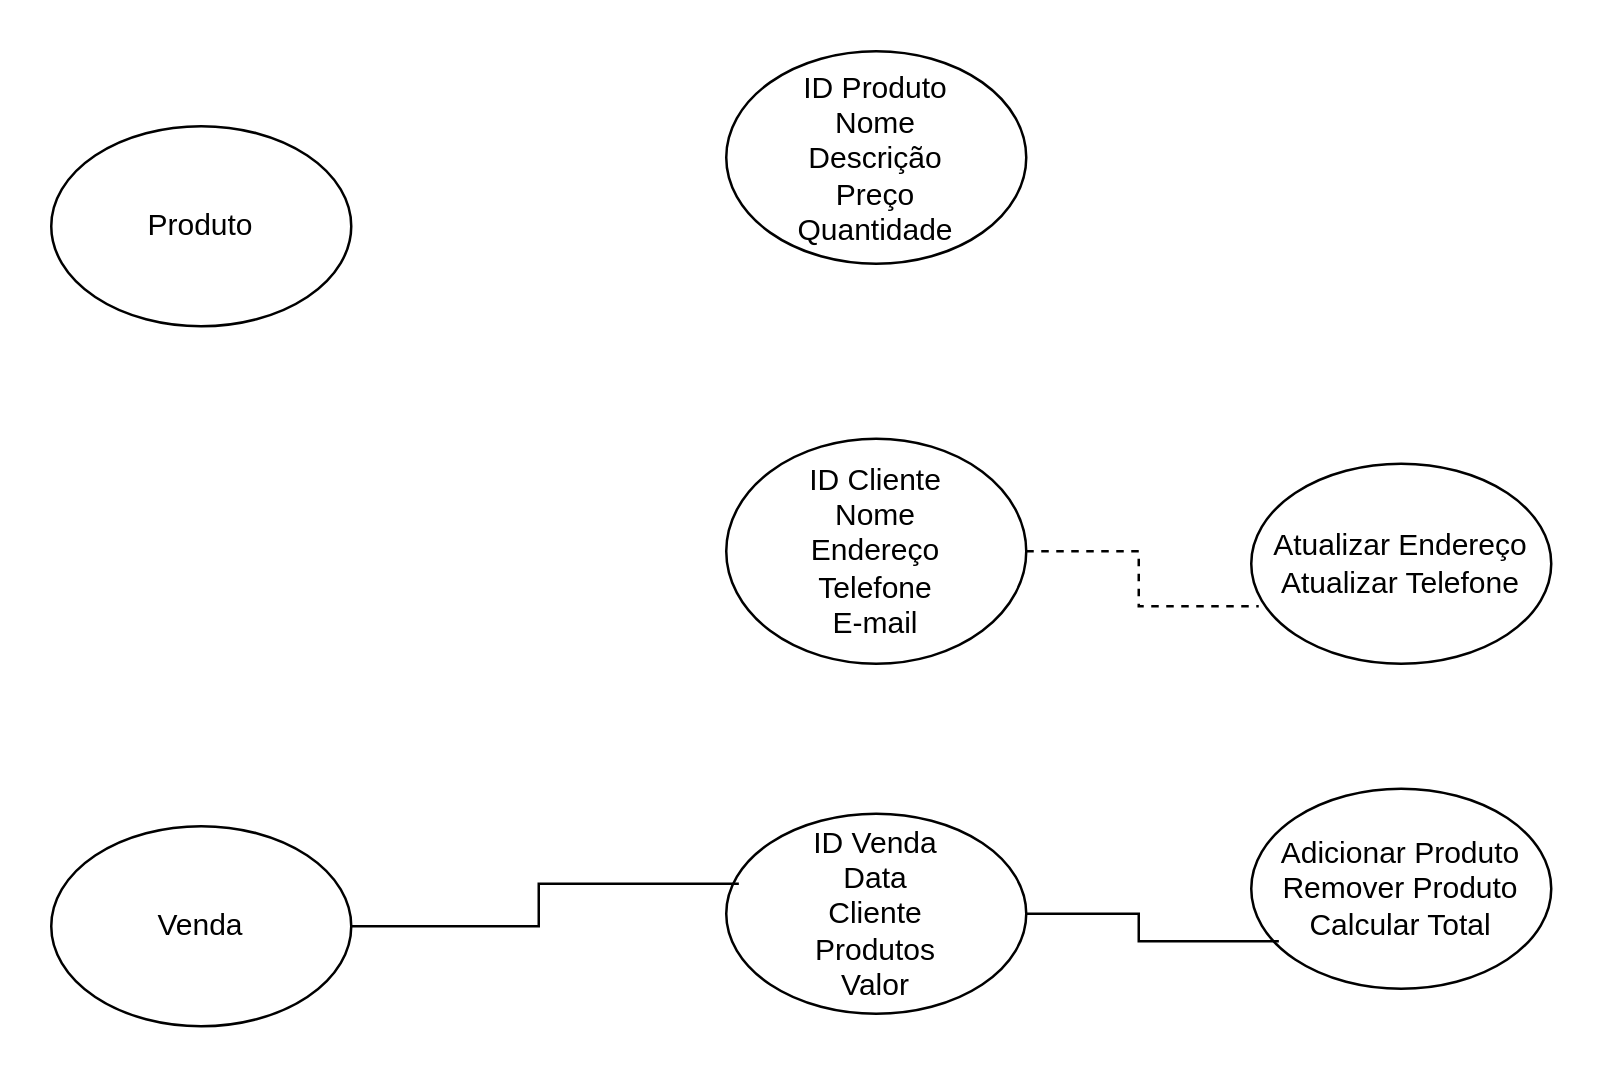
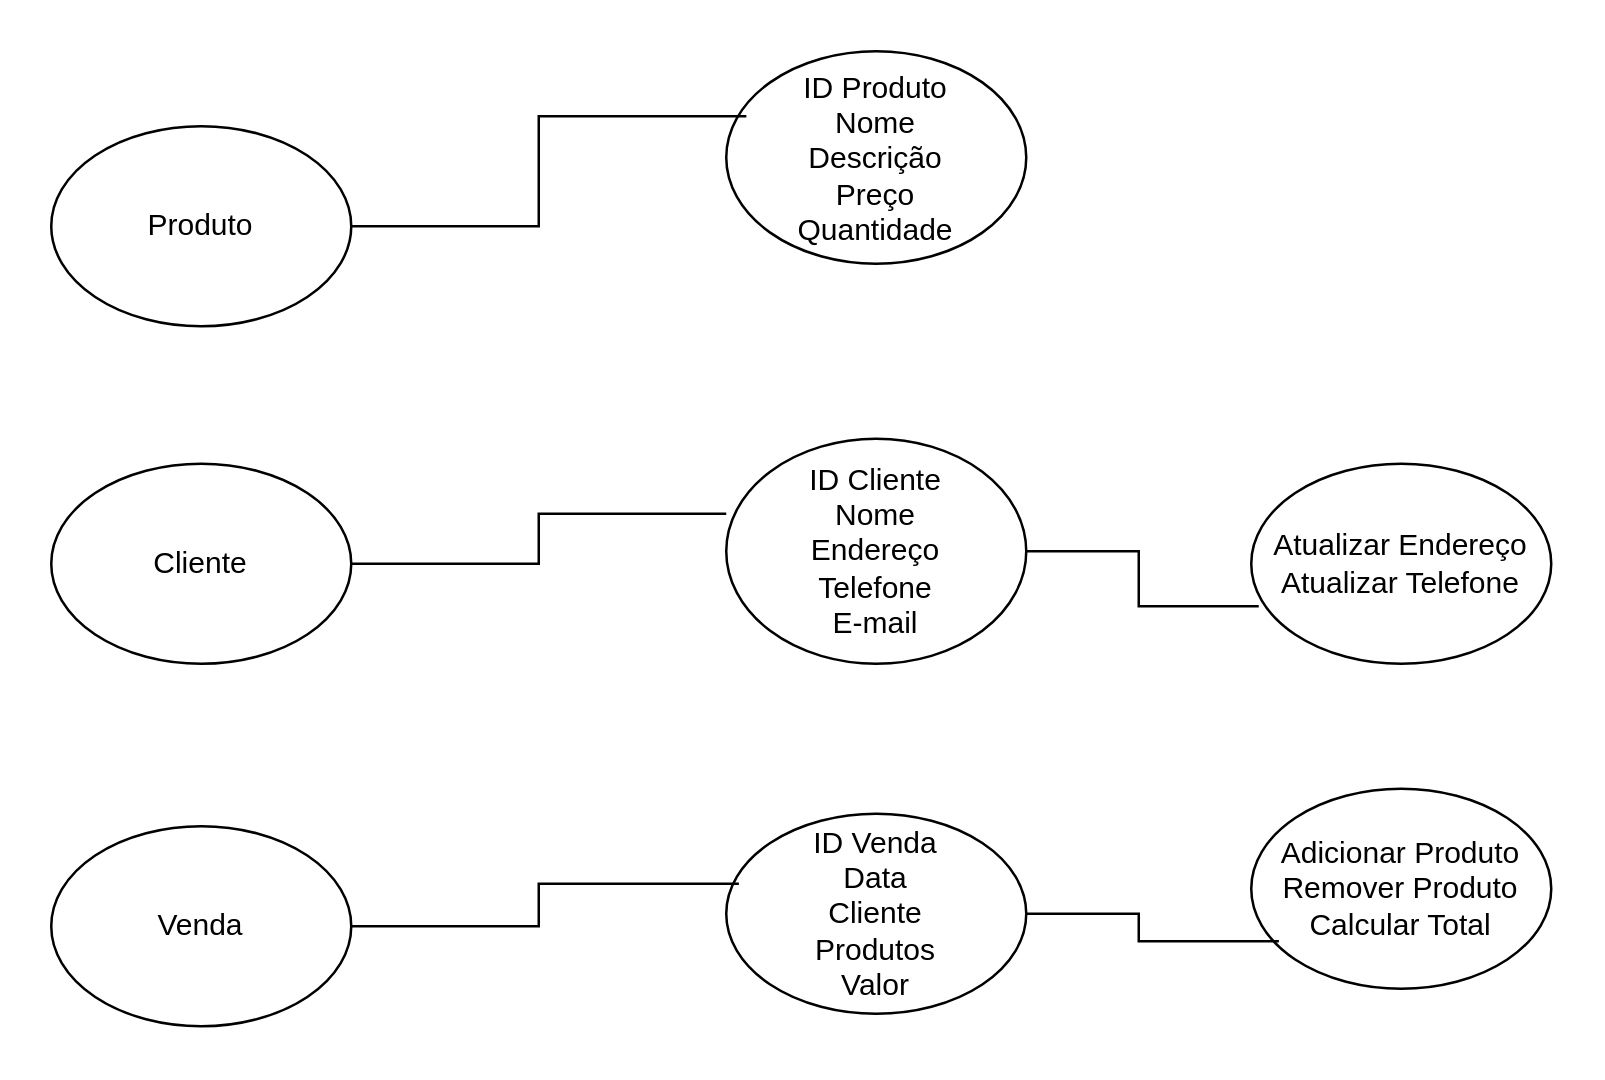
edge "ID Produto Nome Descrição Preço Quantidade" -- "Produto": added
edge "ID Cliente Nome Endereço Telefone E-mail" -- "Cliente": added
node "Cliente": added
edge "ID Cliente Nome Endereço Telefone E-mail" -- "Atualizar Endereço Atualizar Telefone": style dashed -> solid
